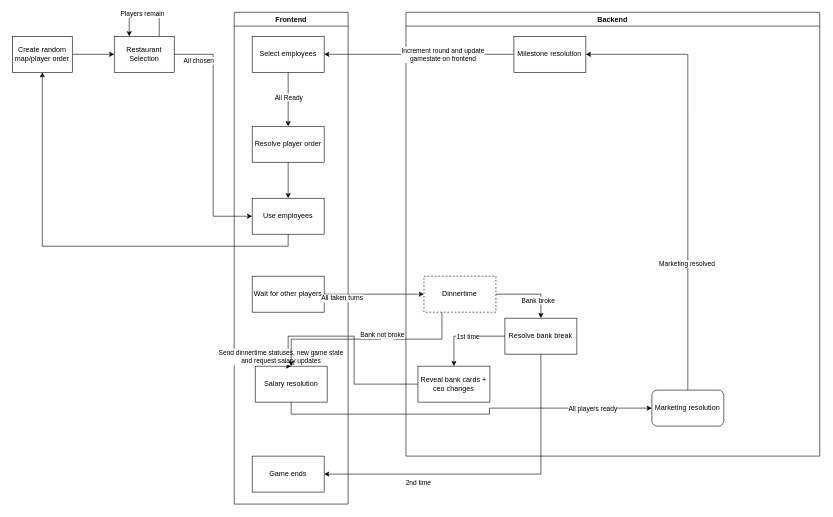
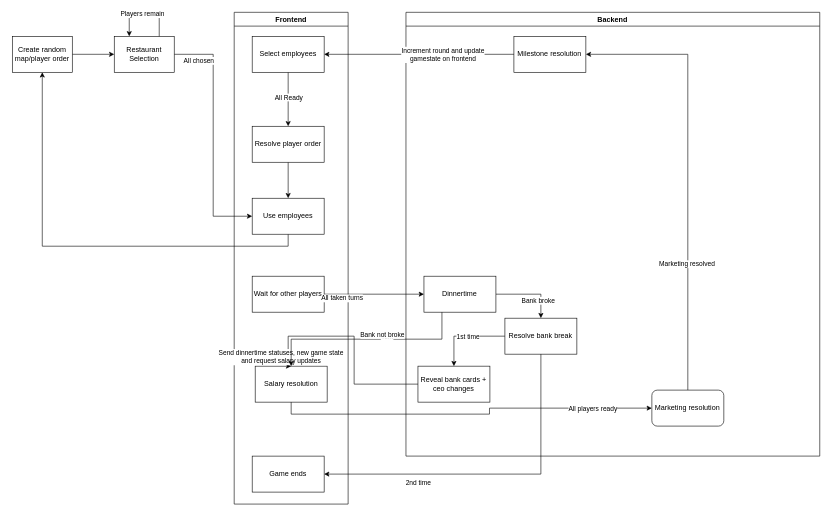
node "Dinnertime": style dashed -> solid
